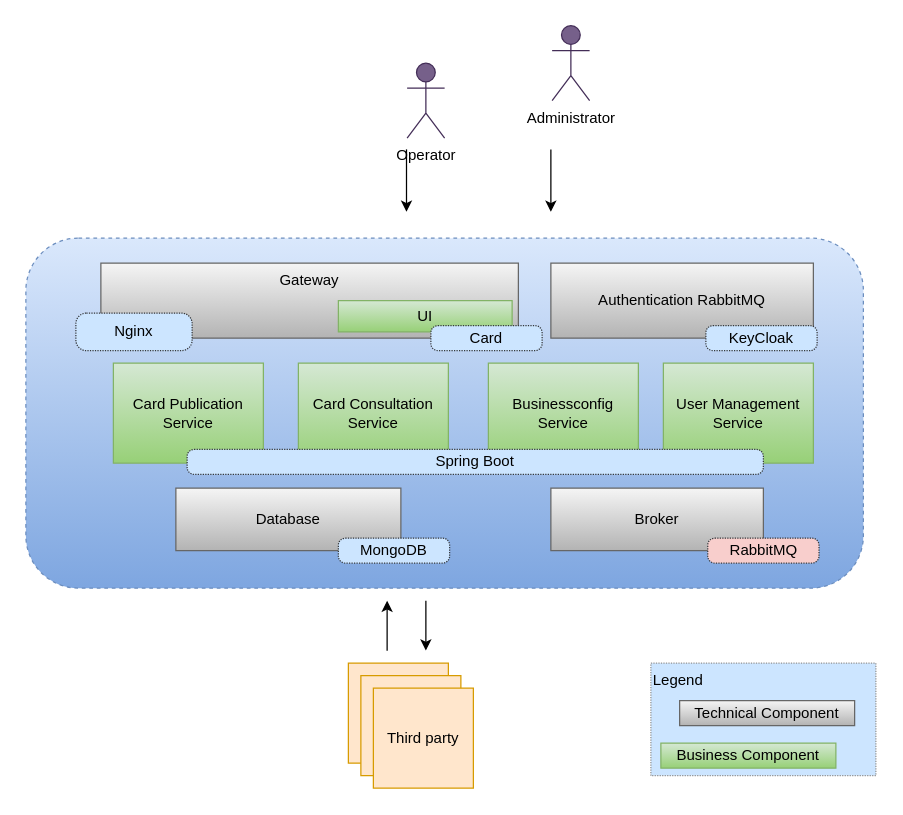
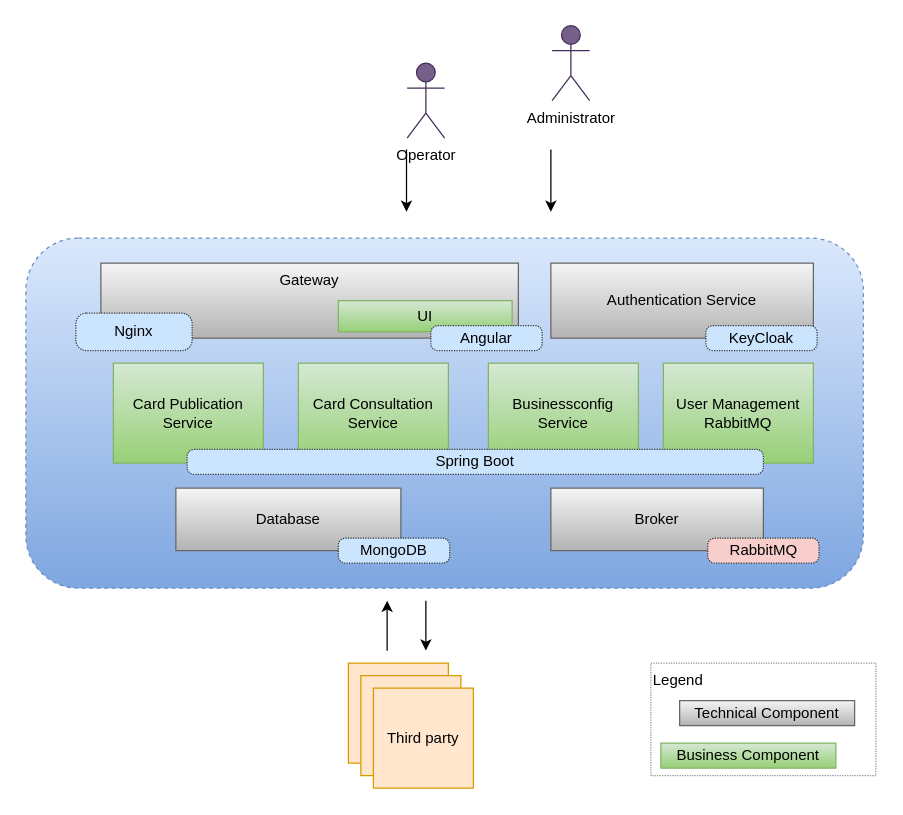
node "Authentication RabbitMQ": label "Authentication RabbitMQ" -> "Authentication Service"
node "Card": label "Card" -> "Angular"
node "User Management Service": label "User Management Service" -> "User Management RabbitMQ"
node "Legend": fillcolor #cce5ff -> #ffffff
